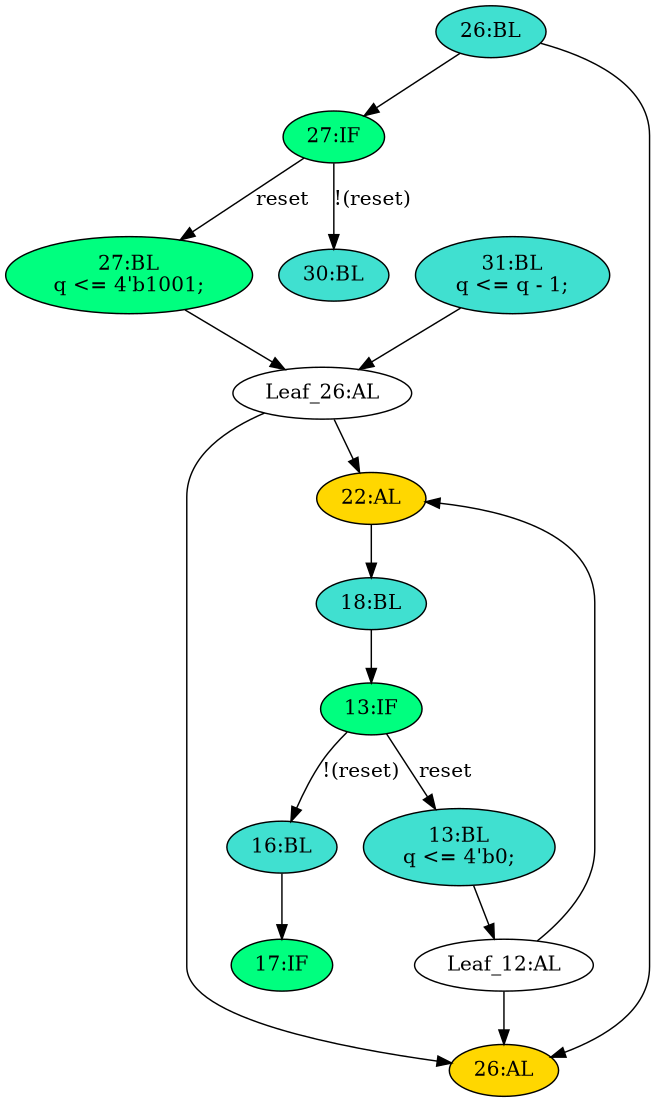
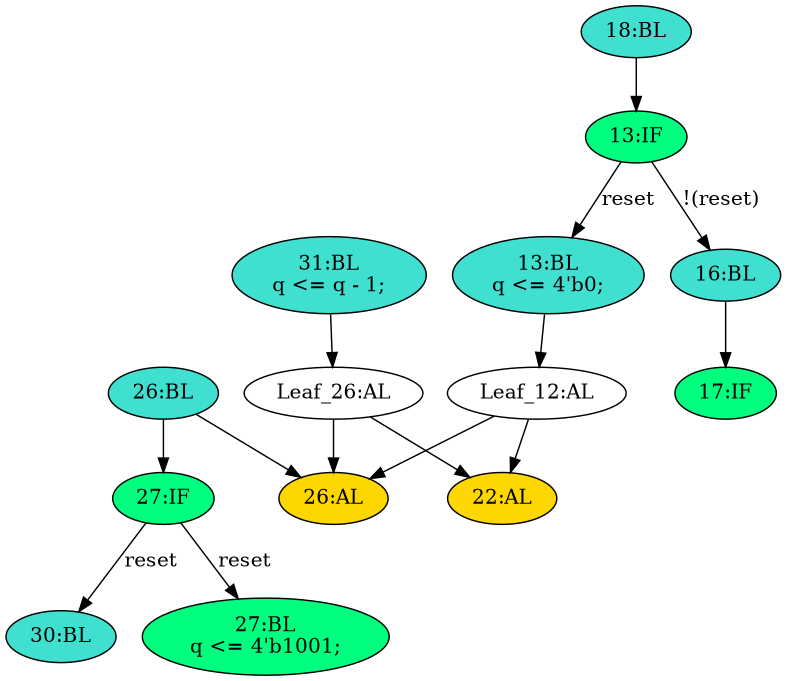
edge "27:IF" -> "30:BL": label "!(reset)" -> "reset"
edge "27:BL q <= 4'b1001;" -> "Leaf_26:AL": removed
edge "22:AL" -> "18:BL": removed
